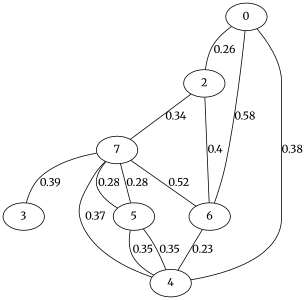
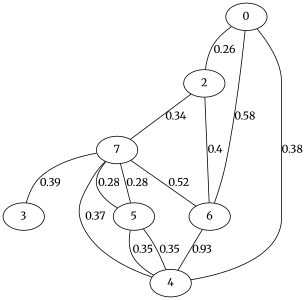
edge "6" -- "4": label "0.23" -> "0.93"
